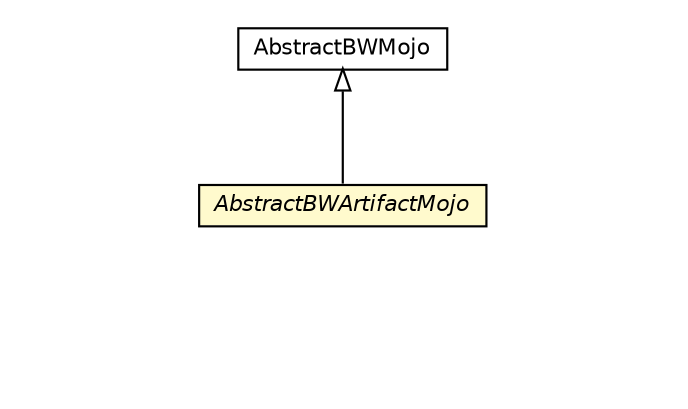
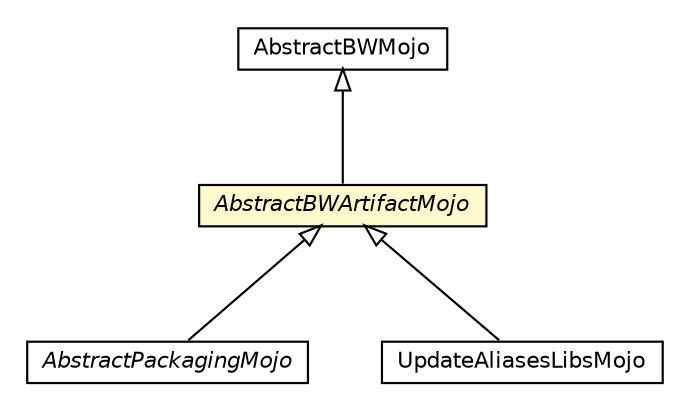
node "AbstractPackagingMojo": added
node "UpdateAliasesLibsMojo": added
